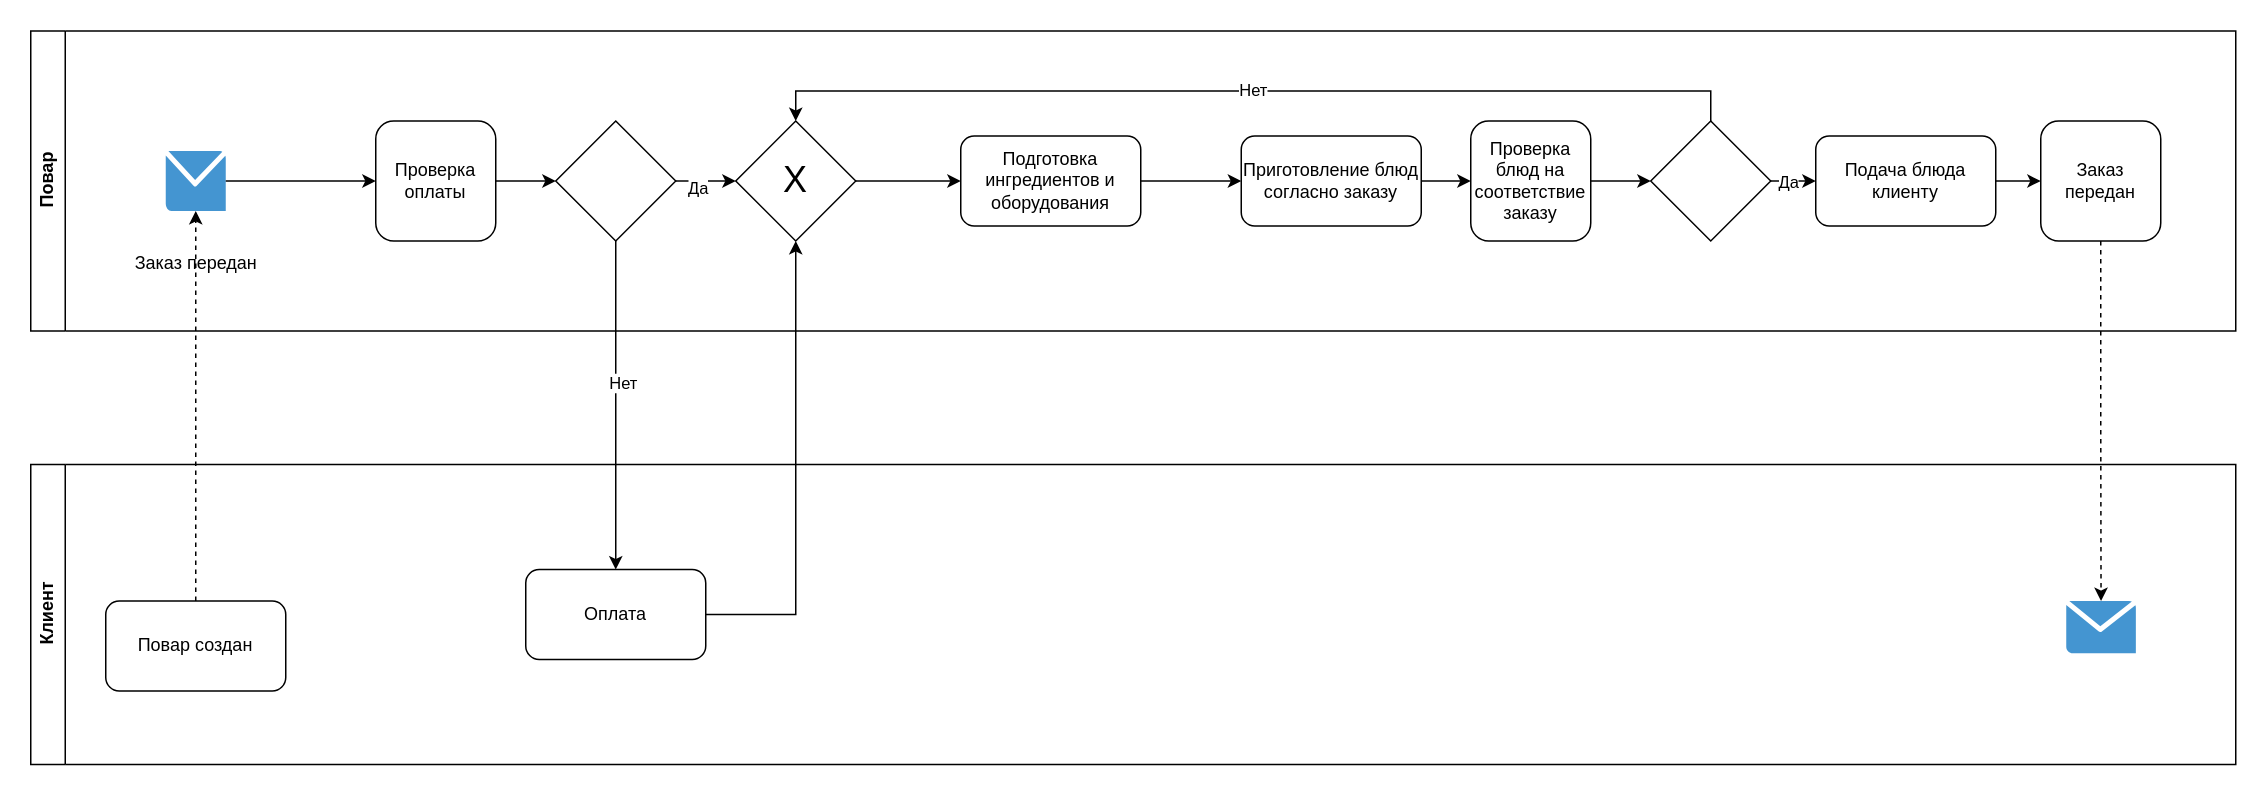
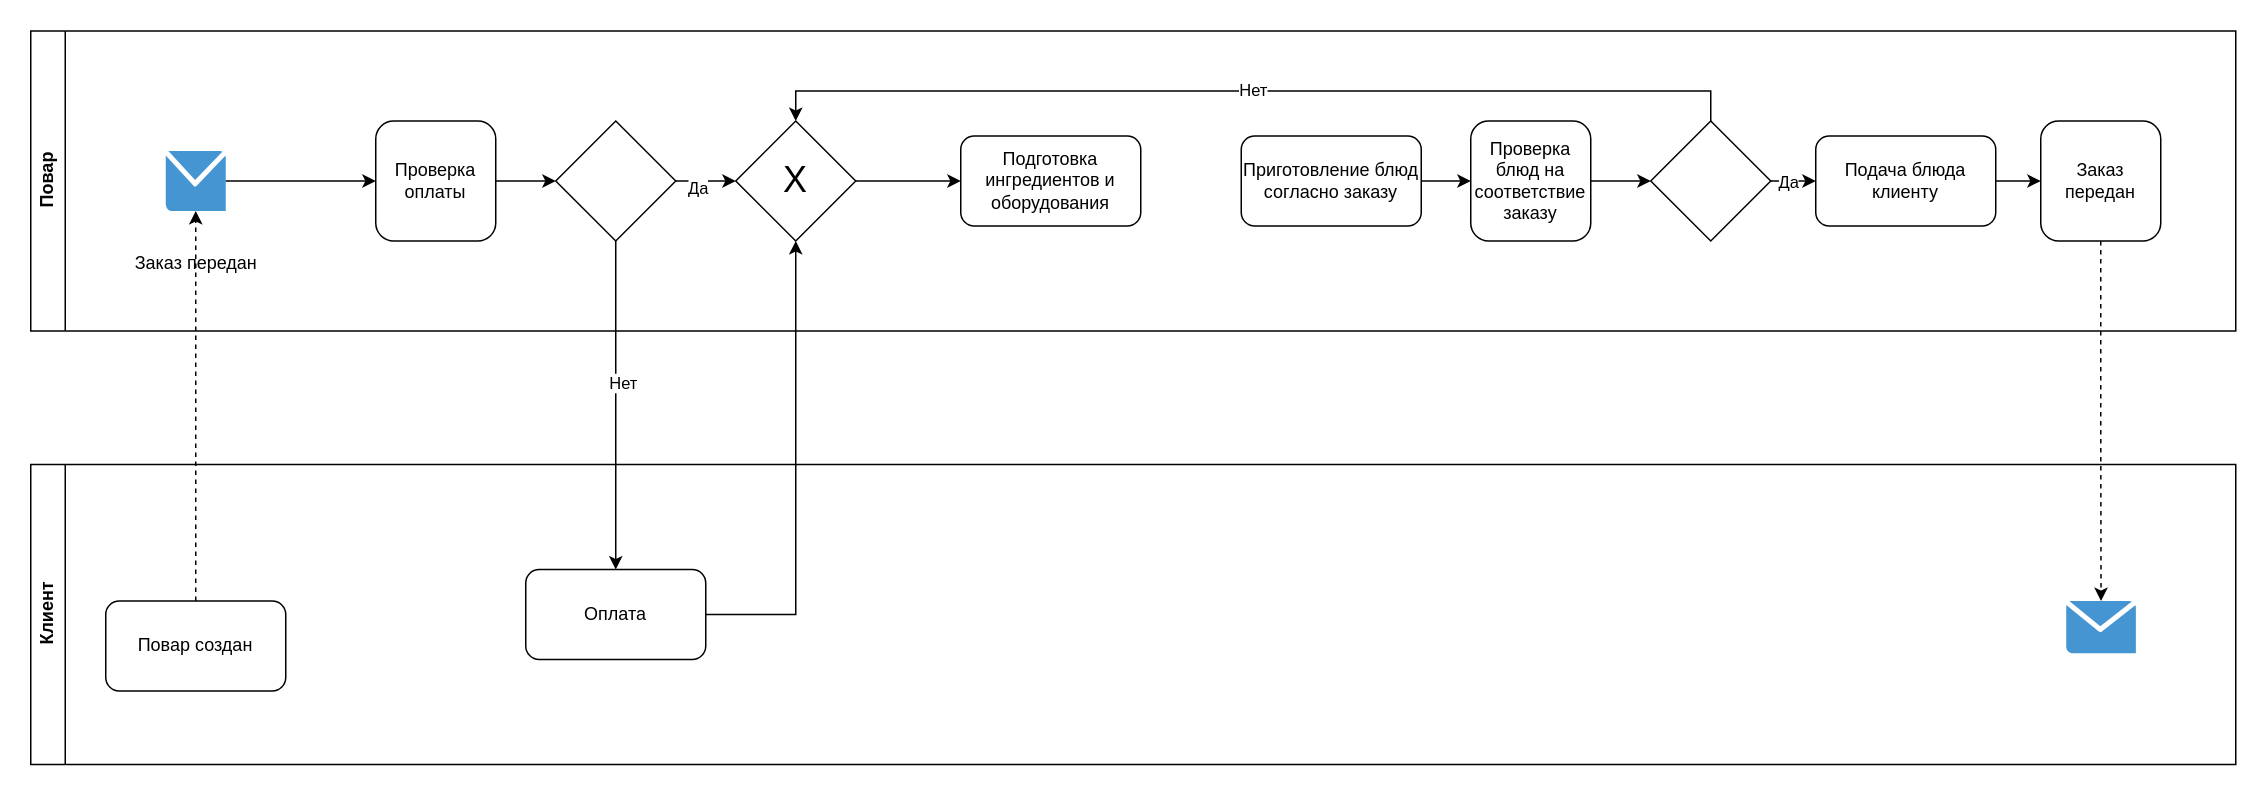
edge "Подготовка ингредиентов и оборудования" -> "Приготовление блюд согласно заказу": removed
